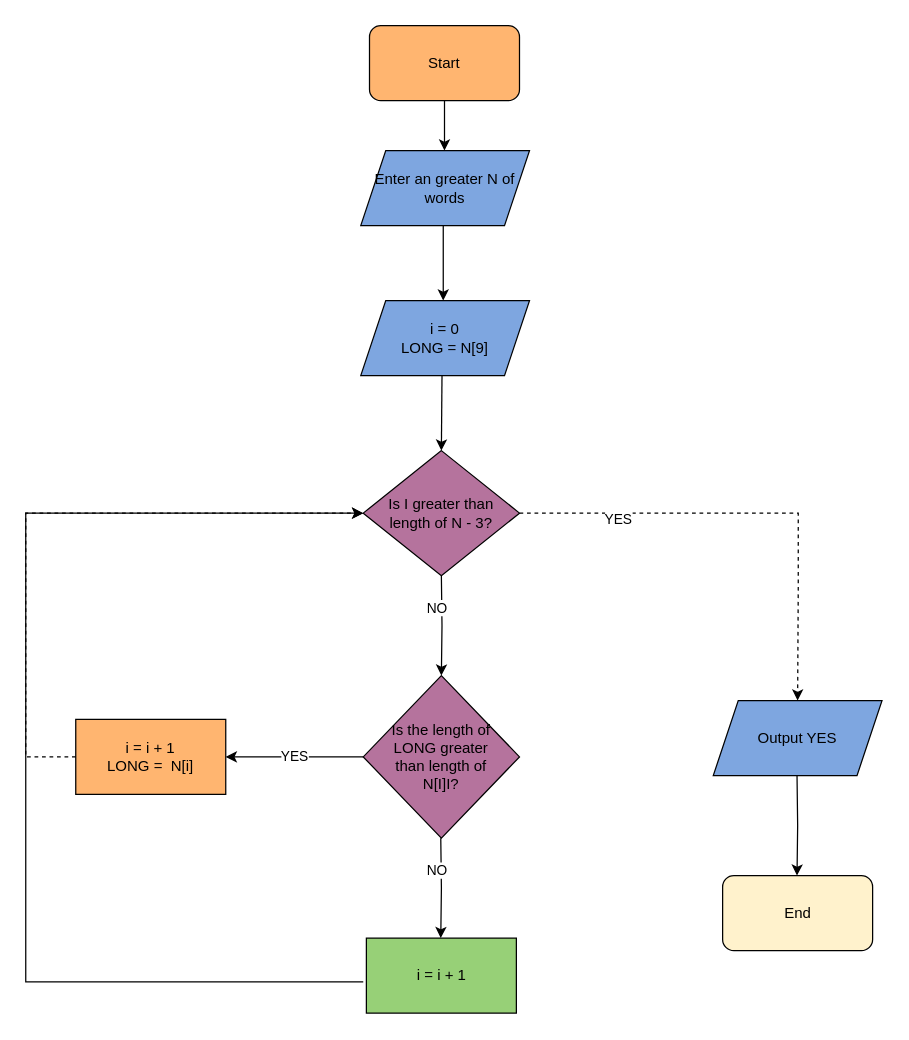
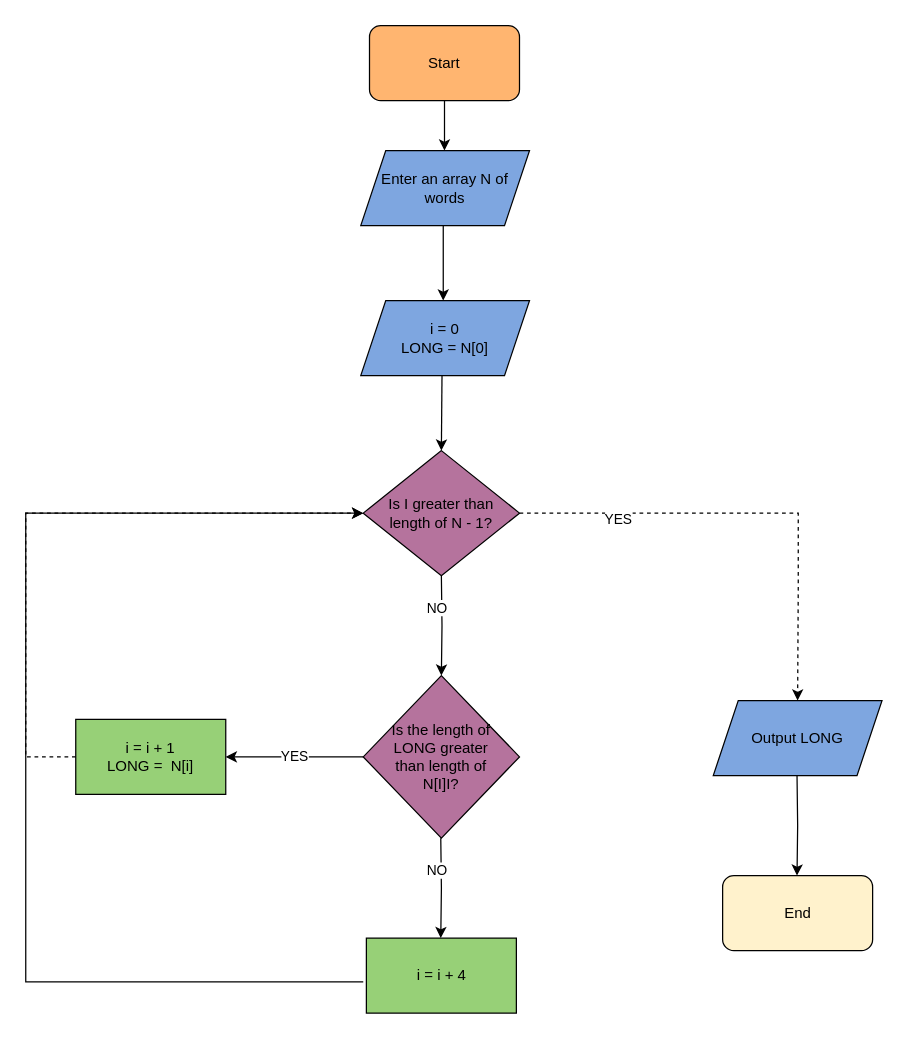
node "Enter an greater N of words": label "Enter an greater N of words" -> "Enter an array N of words"
node "i = 0 LONG = N[9]": label "i = 0 LONG = N[9]" -> "i = 0 LONG = N[0]"
node "Is I greater than length of N - 3?": label "Is I greater than length of N - 3?" -> "Is I greater than length of N - 1?"
node "Output YES": label "Output YES" -> "Output LONG"
node "i = i + 1 LONG = N[i]": fillcolor #ffb570 -> #97d077
node "i = i + 1": label "i = i + 1" -> "i = i + 4"
